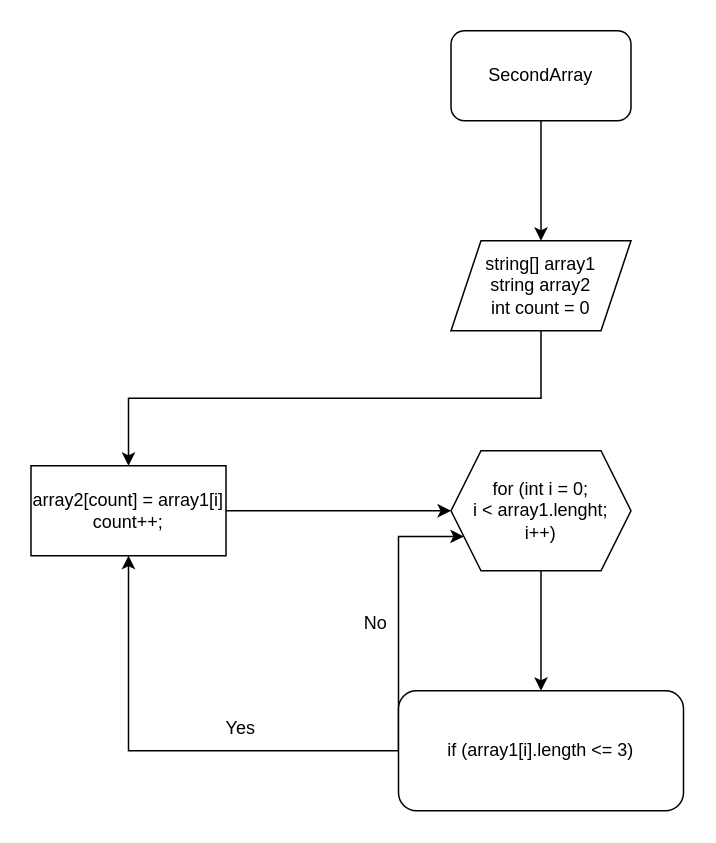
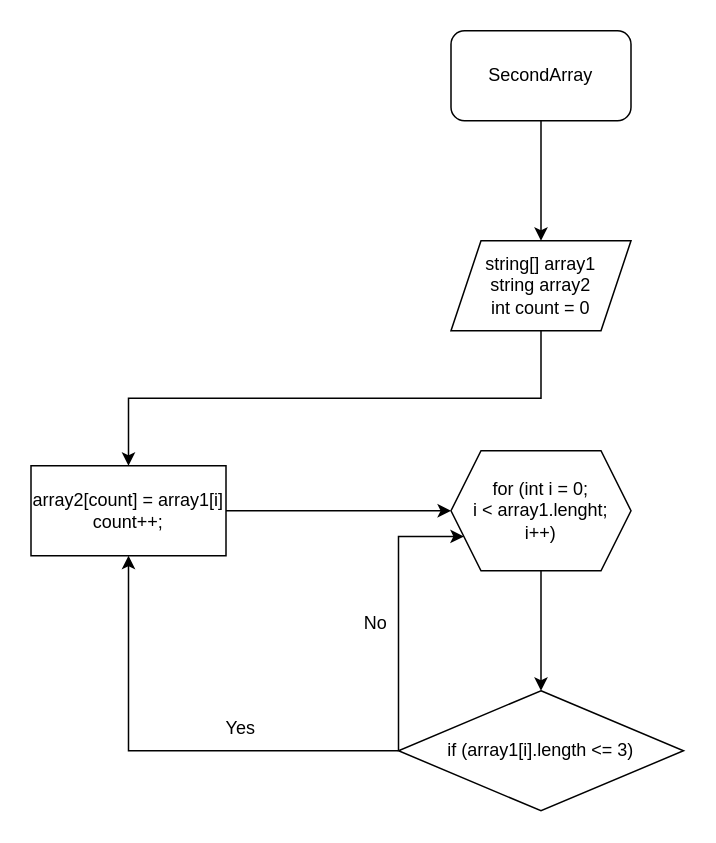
node "if (array1[i].length <= 3)": shape rounded rectangle -> diamond
